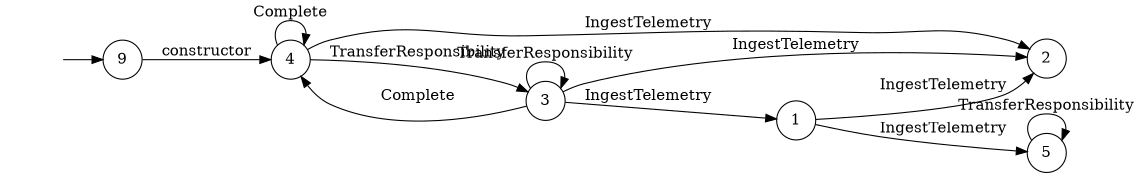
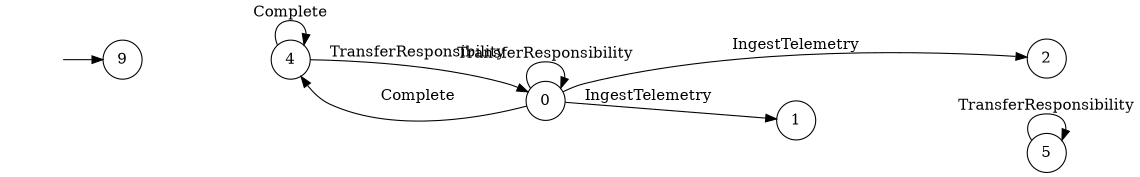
edge "4" -> "2": removed, label "IngestTelemetry"
edge "9" -> "4": removed, label "constructor"
node "3": label "3" -> "0"
edge "1" -> "2": removed, label "IngestTelemetry"
edge "1" -> "5": removed, label "IngestTelemetry"
